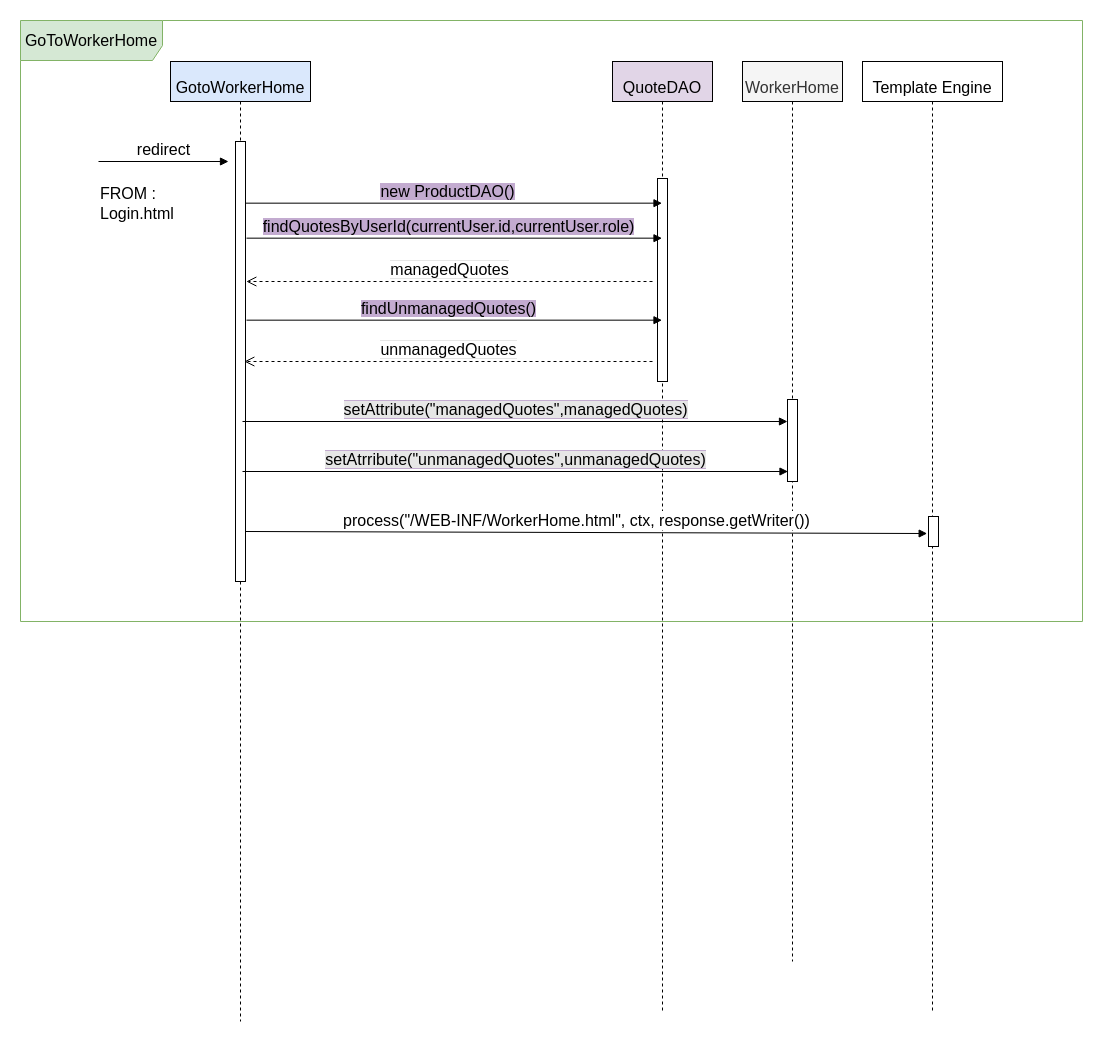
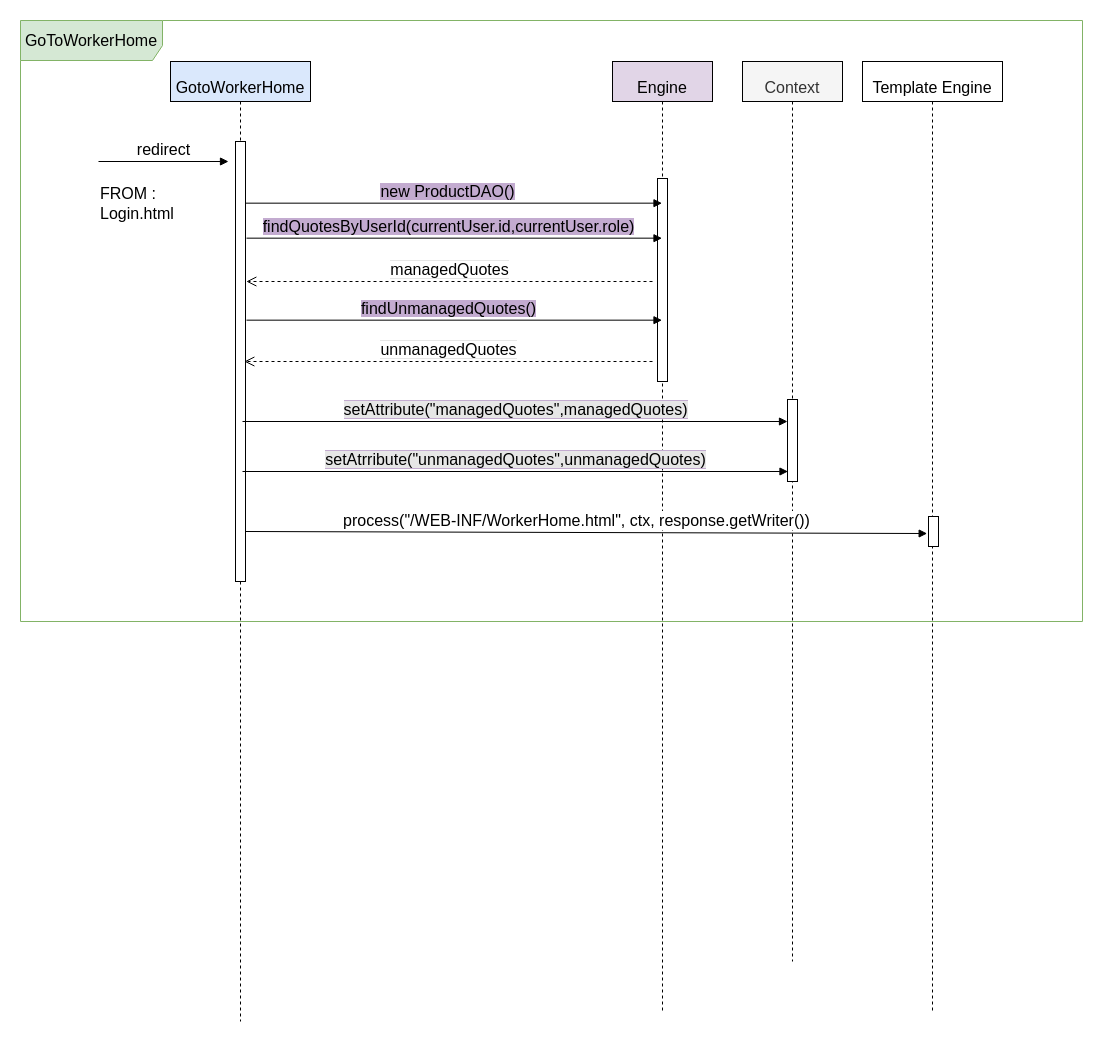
node "QuoteDAO": label "QuoteDAO" -> "Engine"
node "WorkerHome": label "WorkerHome" -> "Context"
